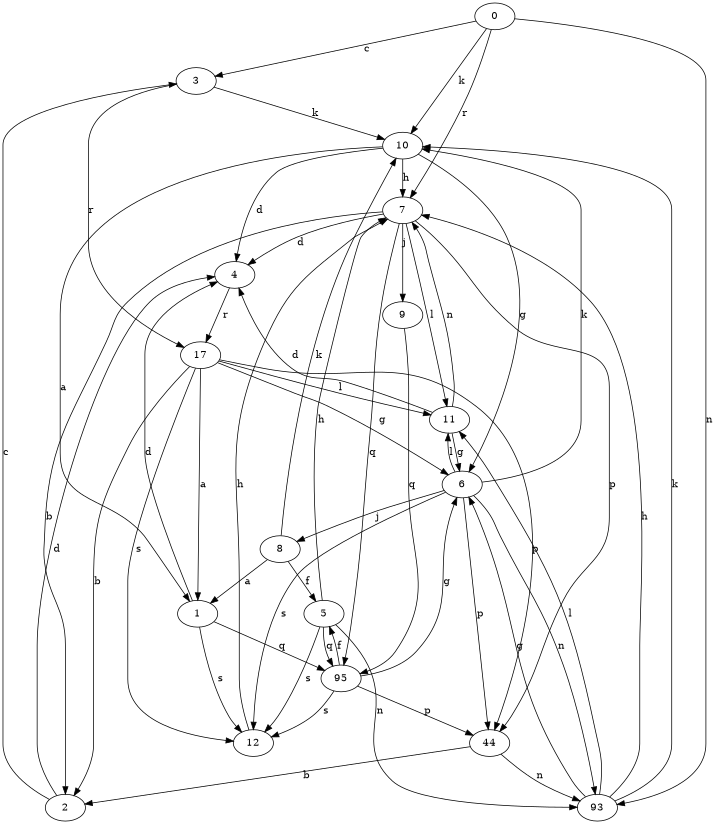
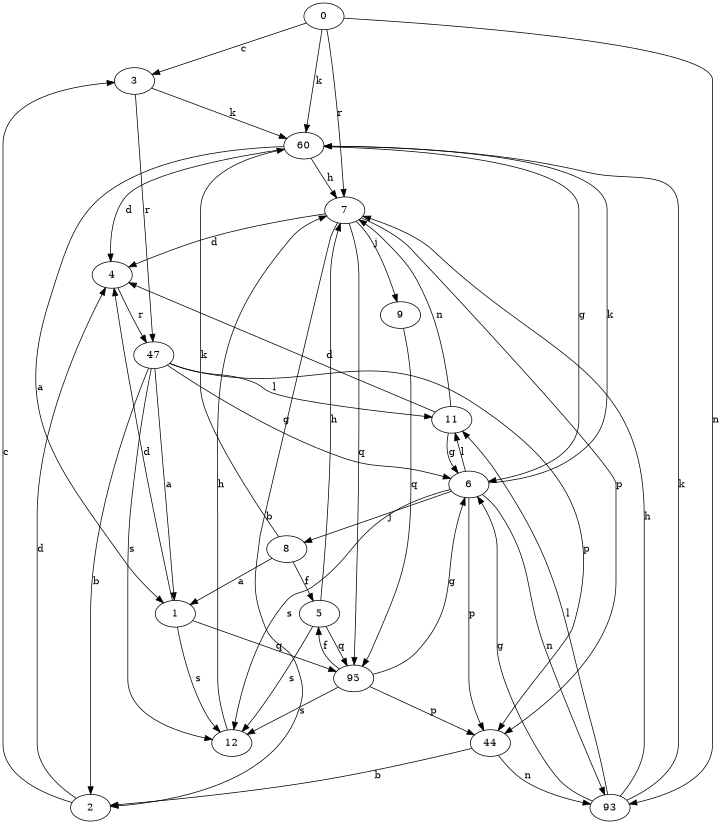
node "10": label "10" -> "60"
edge "7" -> "11": removed, label "l"
node "17": label "17" -> "47"
edge "5" -> "93": removed, label "n"
